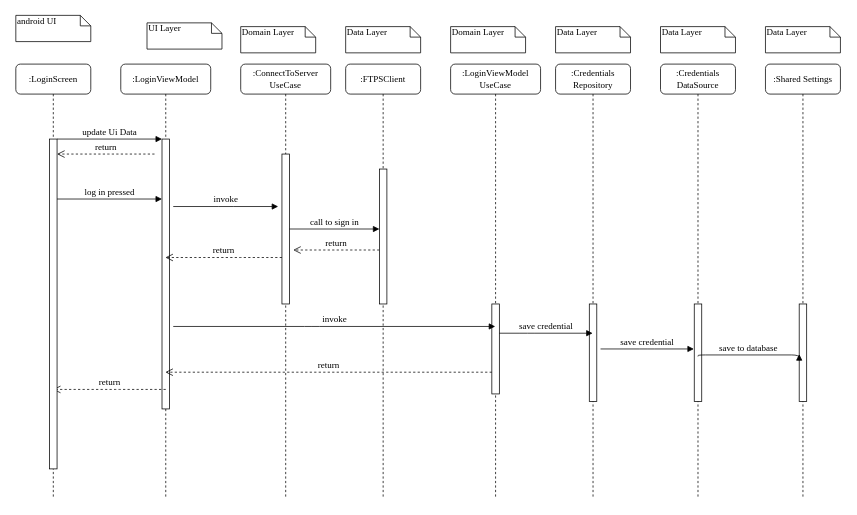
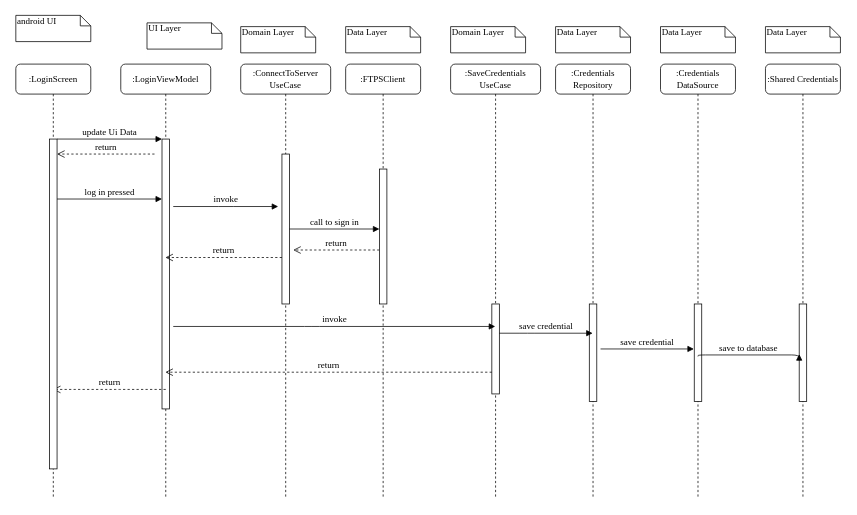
node ":LoginViewModel UseCase": label ":LoginViewModel UseCase" -> ":SaveCredentials UseCase"
node ":Shared Settings": label ":Shared Settings" -> ":Shared Credentials"
